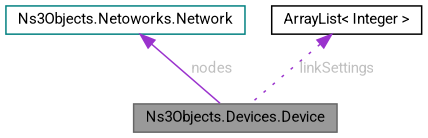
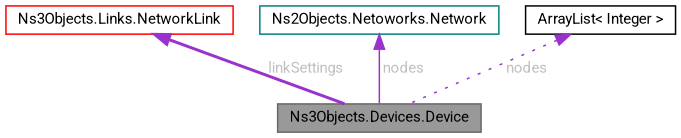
node "Ns3Objects.Links.NetworkLink": added
node "Ns3Objects.Netoworks.Network": label "Ns3Objects.Netoworks.Network" -> "Ns2Objects.Netoworks.Network"
edge "Ns3Objects.Devices.Device" -> "ArrayList< Integer >": label " linkSettings" -> " nodes"
